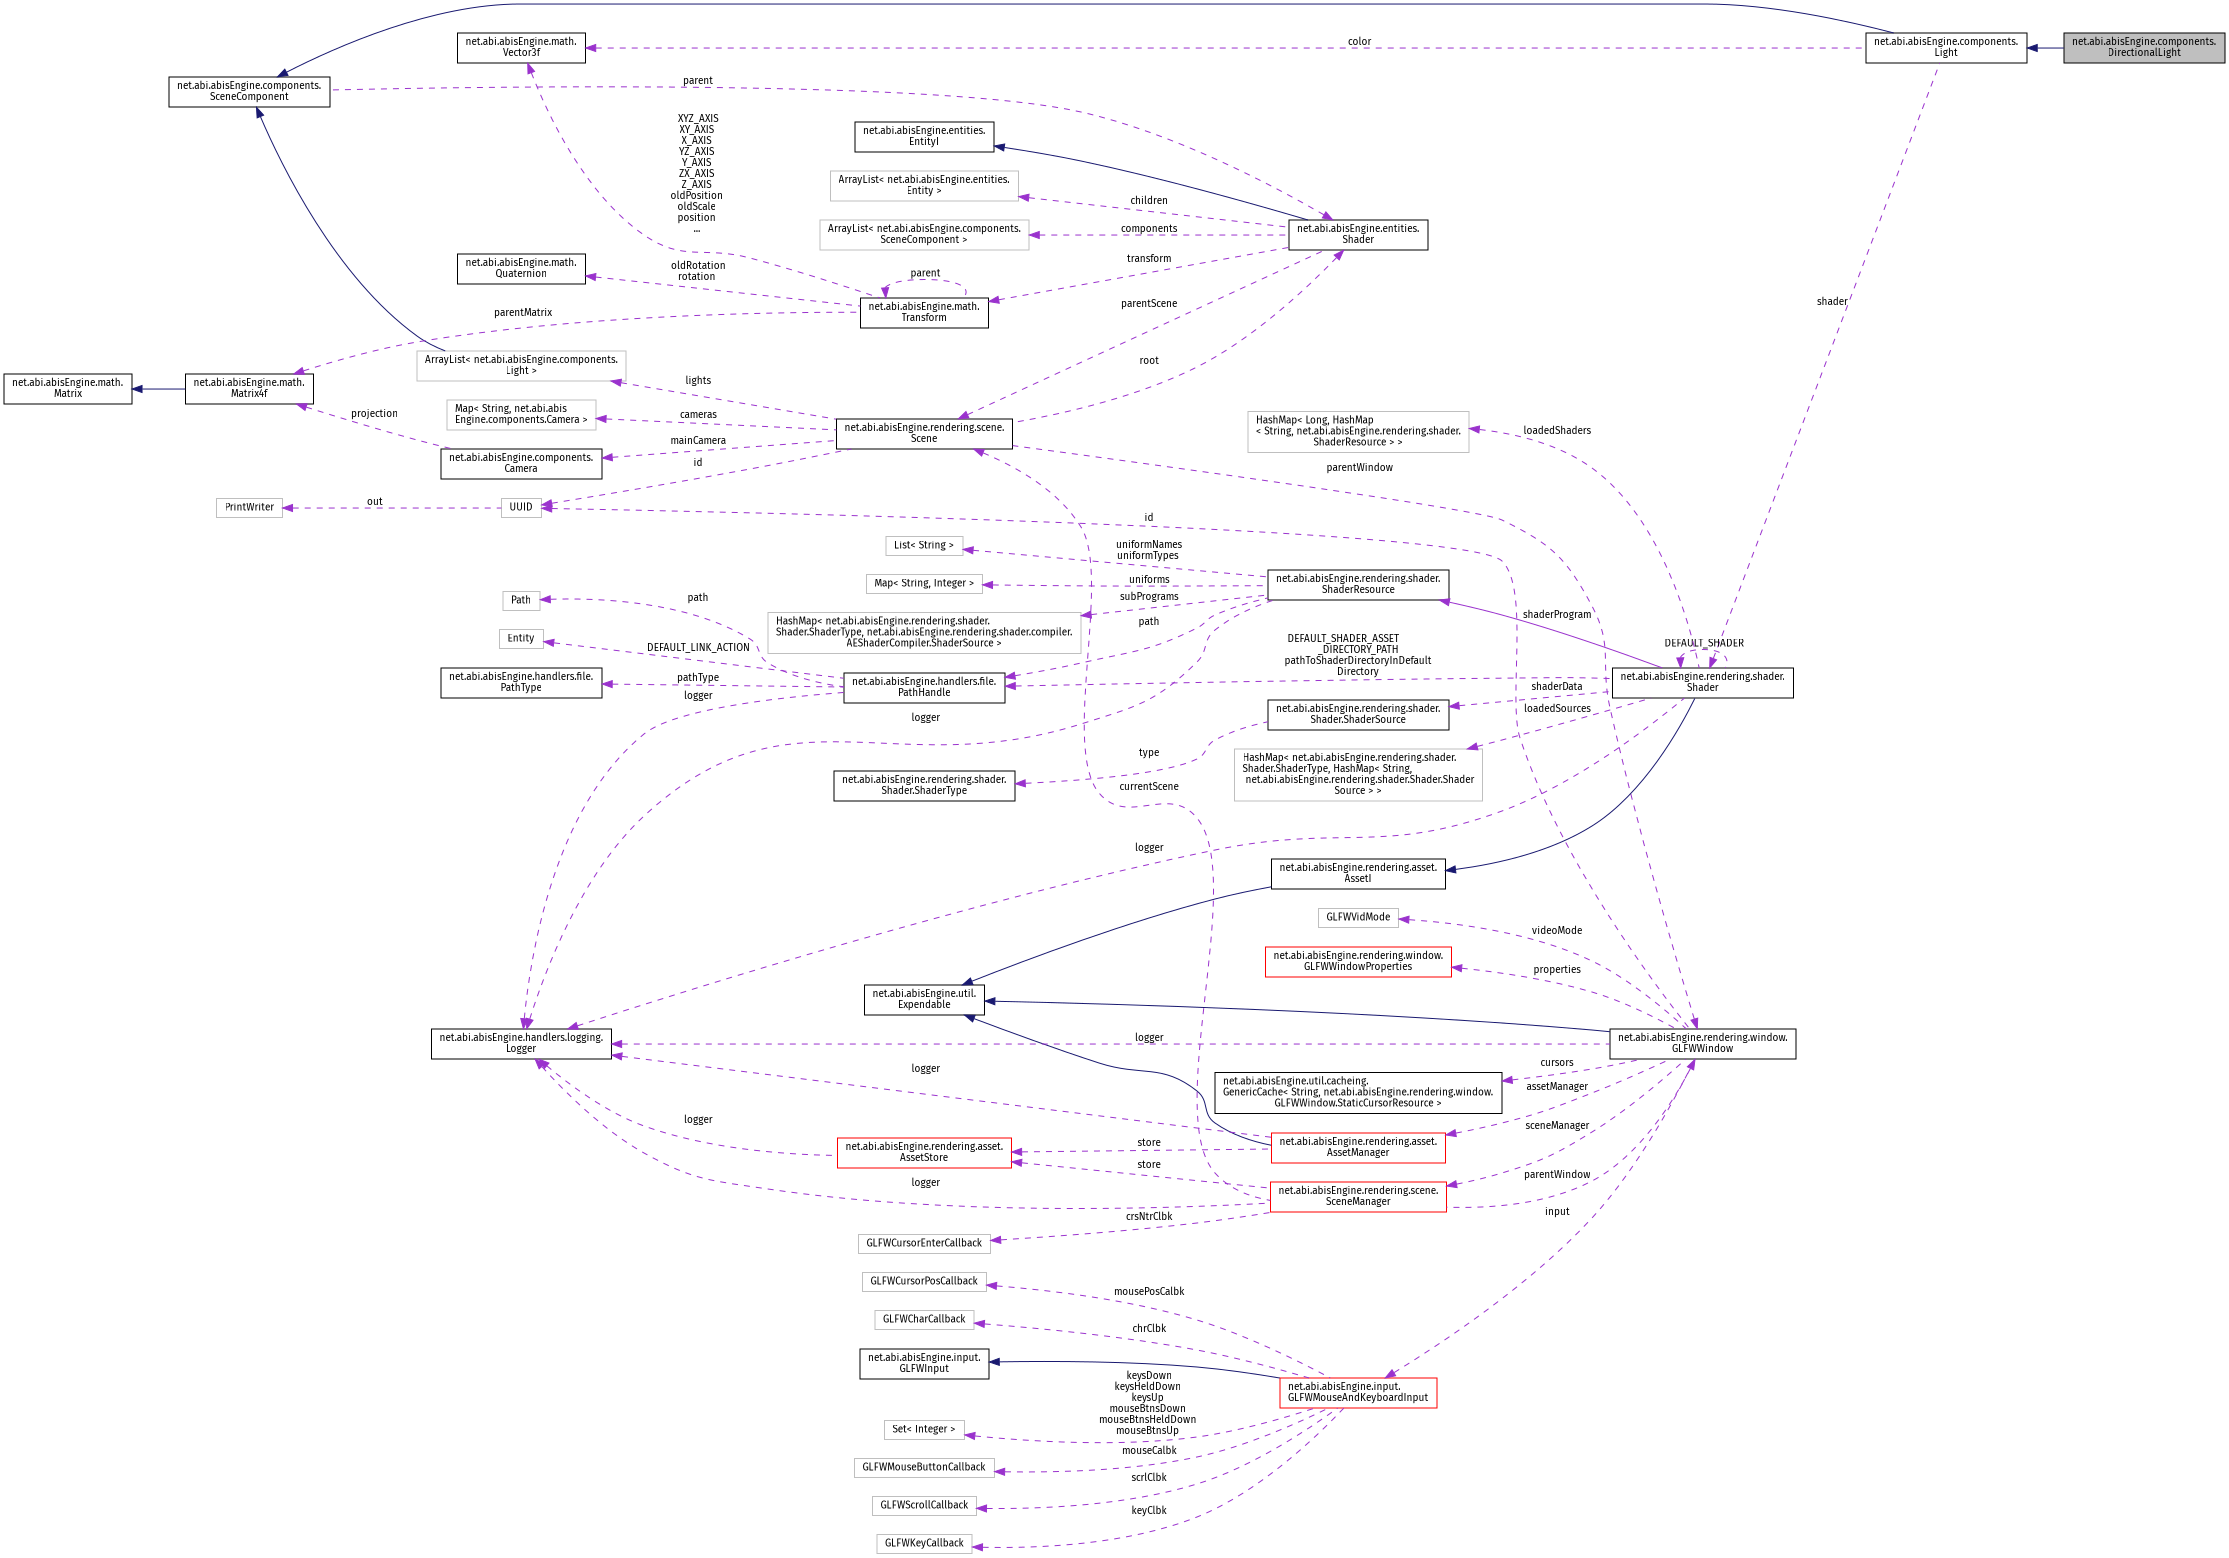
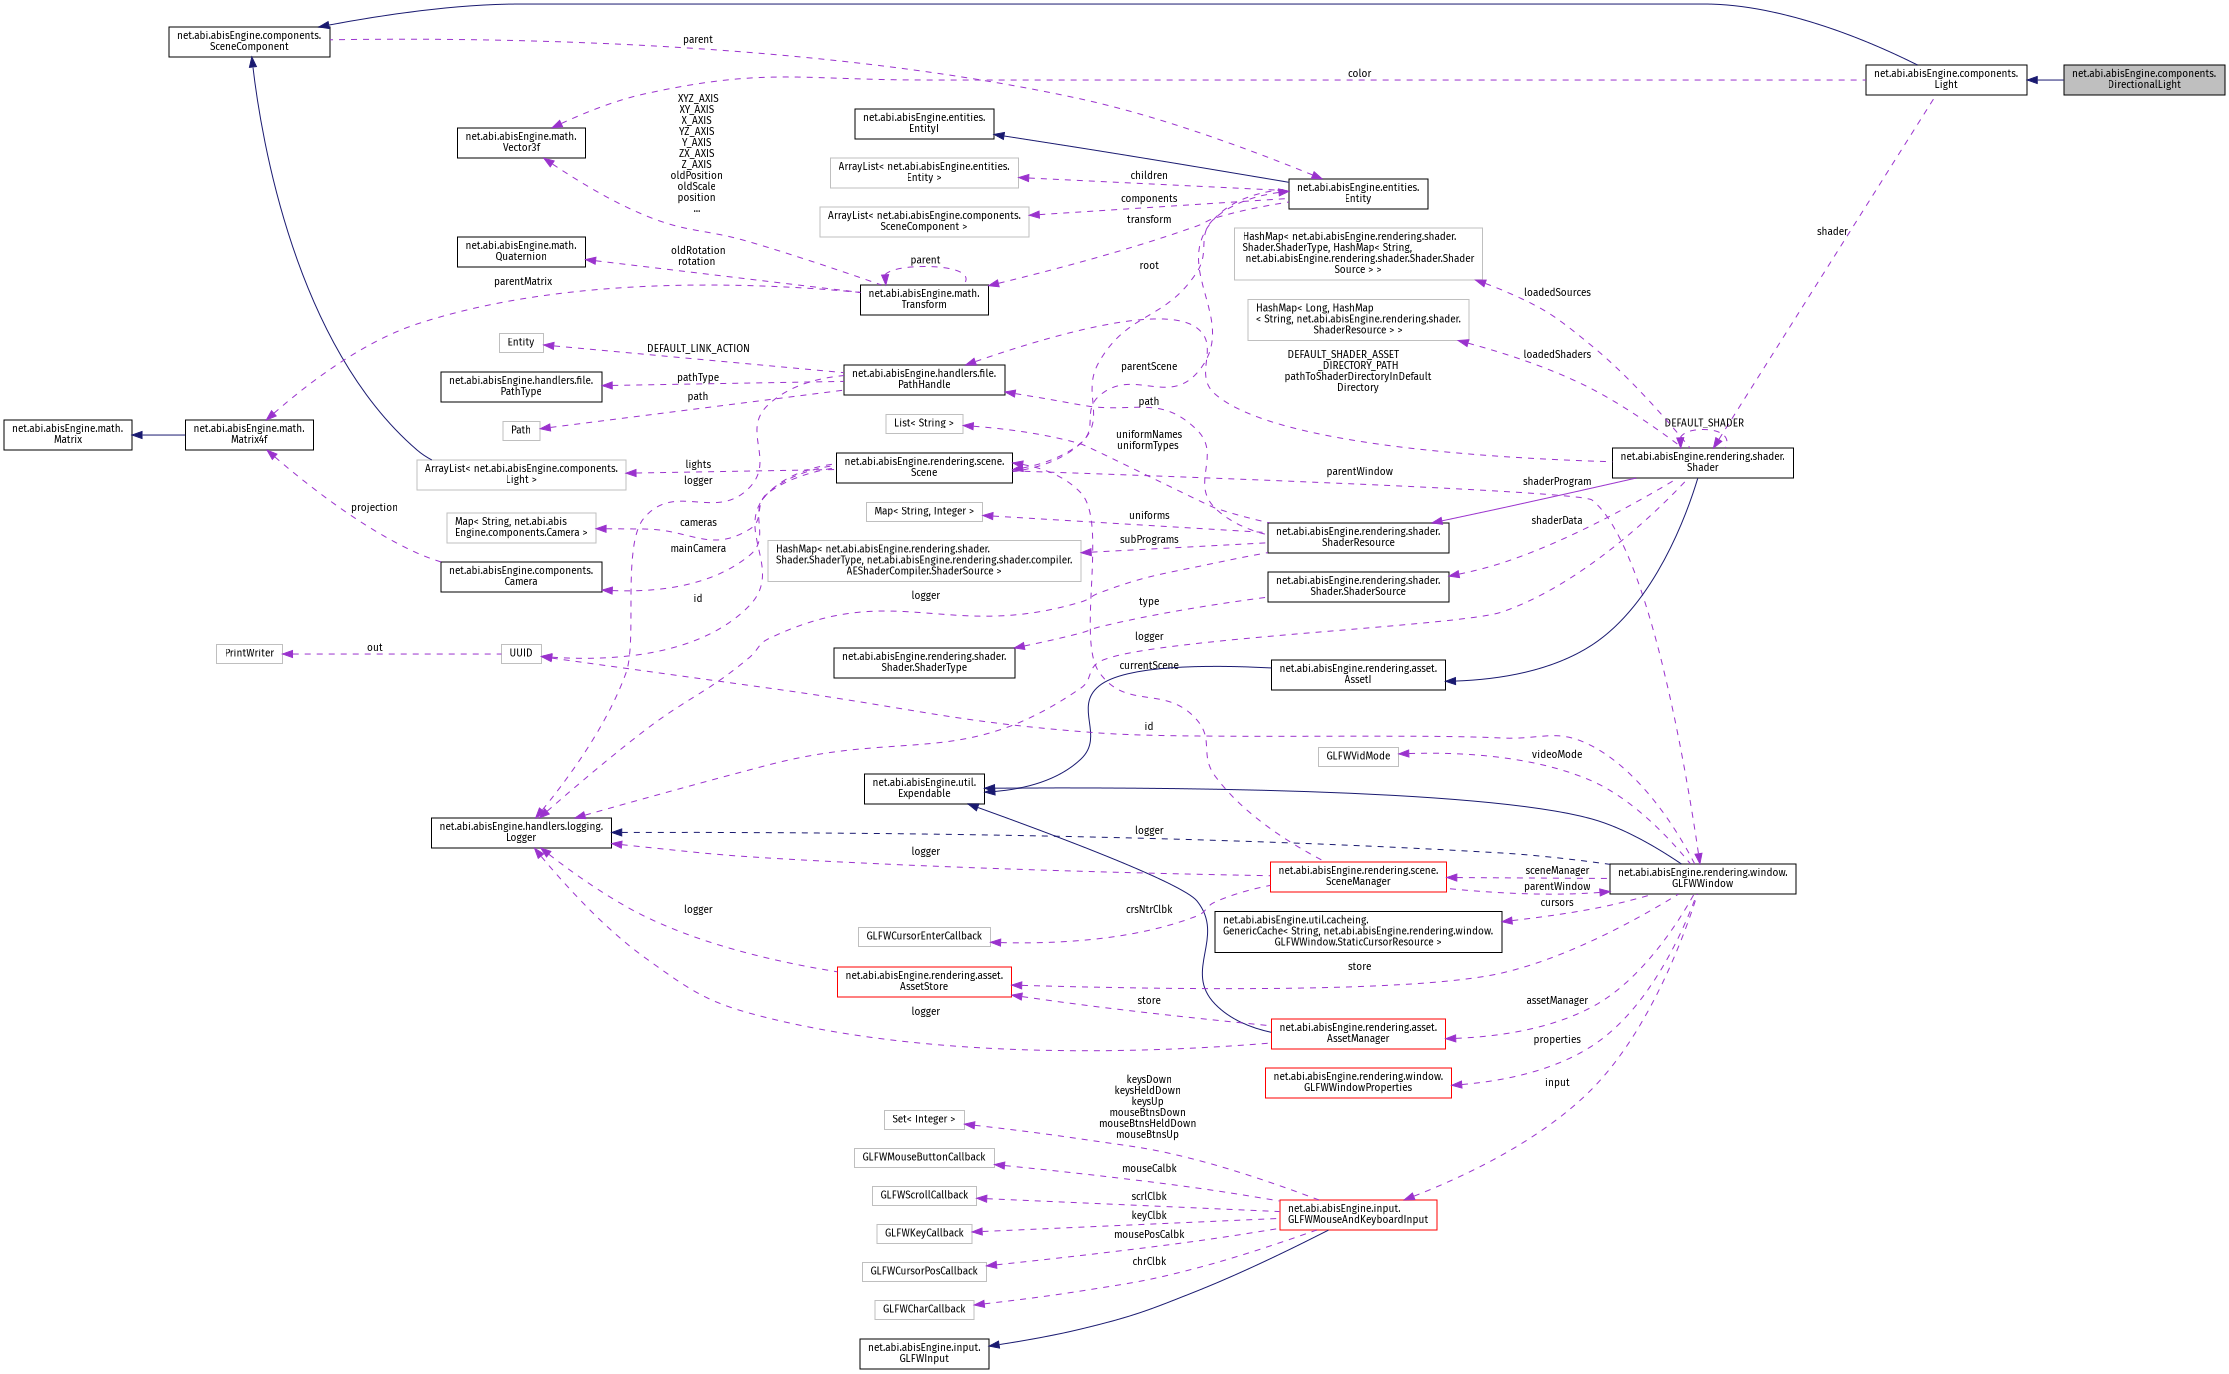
node "net.abi.abisEngine.entities. Shader": label "net.abi.abisEngine.entities. Shader" -> "net.abi.abisEngine.entities. Entity"
edge "net.abi.abisEngine.rendering.window. GLFWWindow" -> "net.abi.abisEngine.handlers.logging. Logger": color darkorchid3 -> midnightblue
edge "net.abi.abisEngine.rendering.scene. SceneManager" -> "net.abi.abisEngine.rendering.asset. AssetStore": now "net.abi.abisEngine.rendering.window. GLFWWindow" -> "net.abi.abisEngine.rendering.asset. AssetStore"
